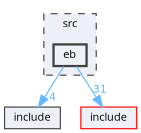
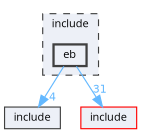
cluster "src": label "src" -> "include"
